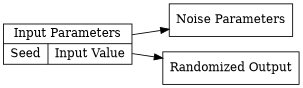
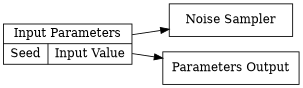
node "Noise Parameters": label "Noise Parameters" -> "Noise Sampler"
node "Randomized Output": label "Randomized Output" -> "Parameters Output"
